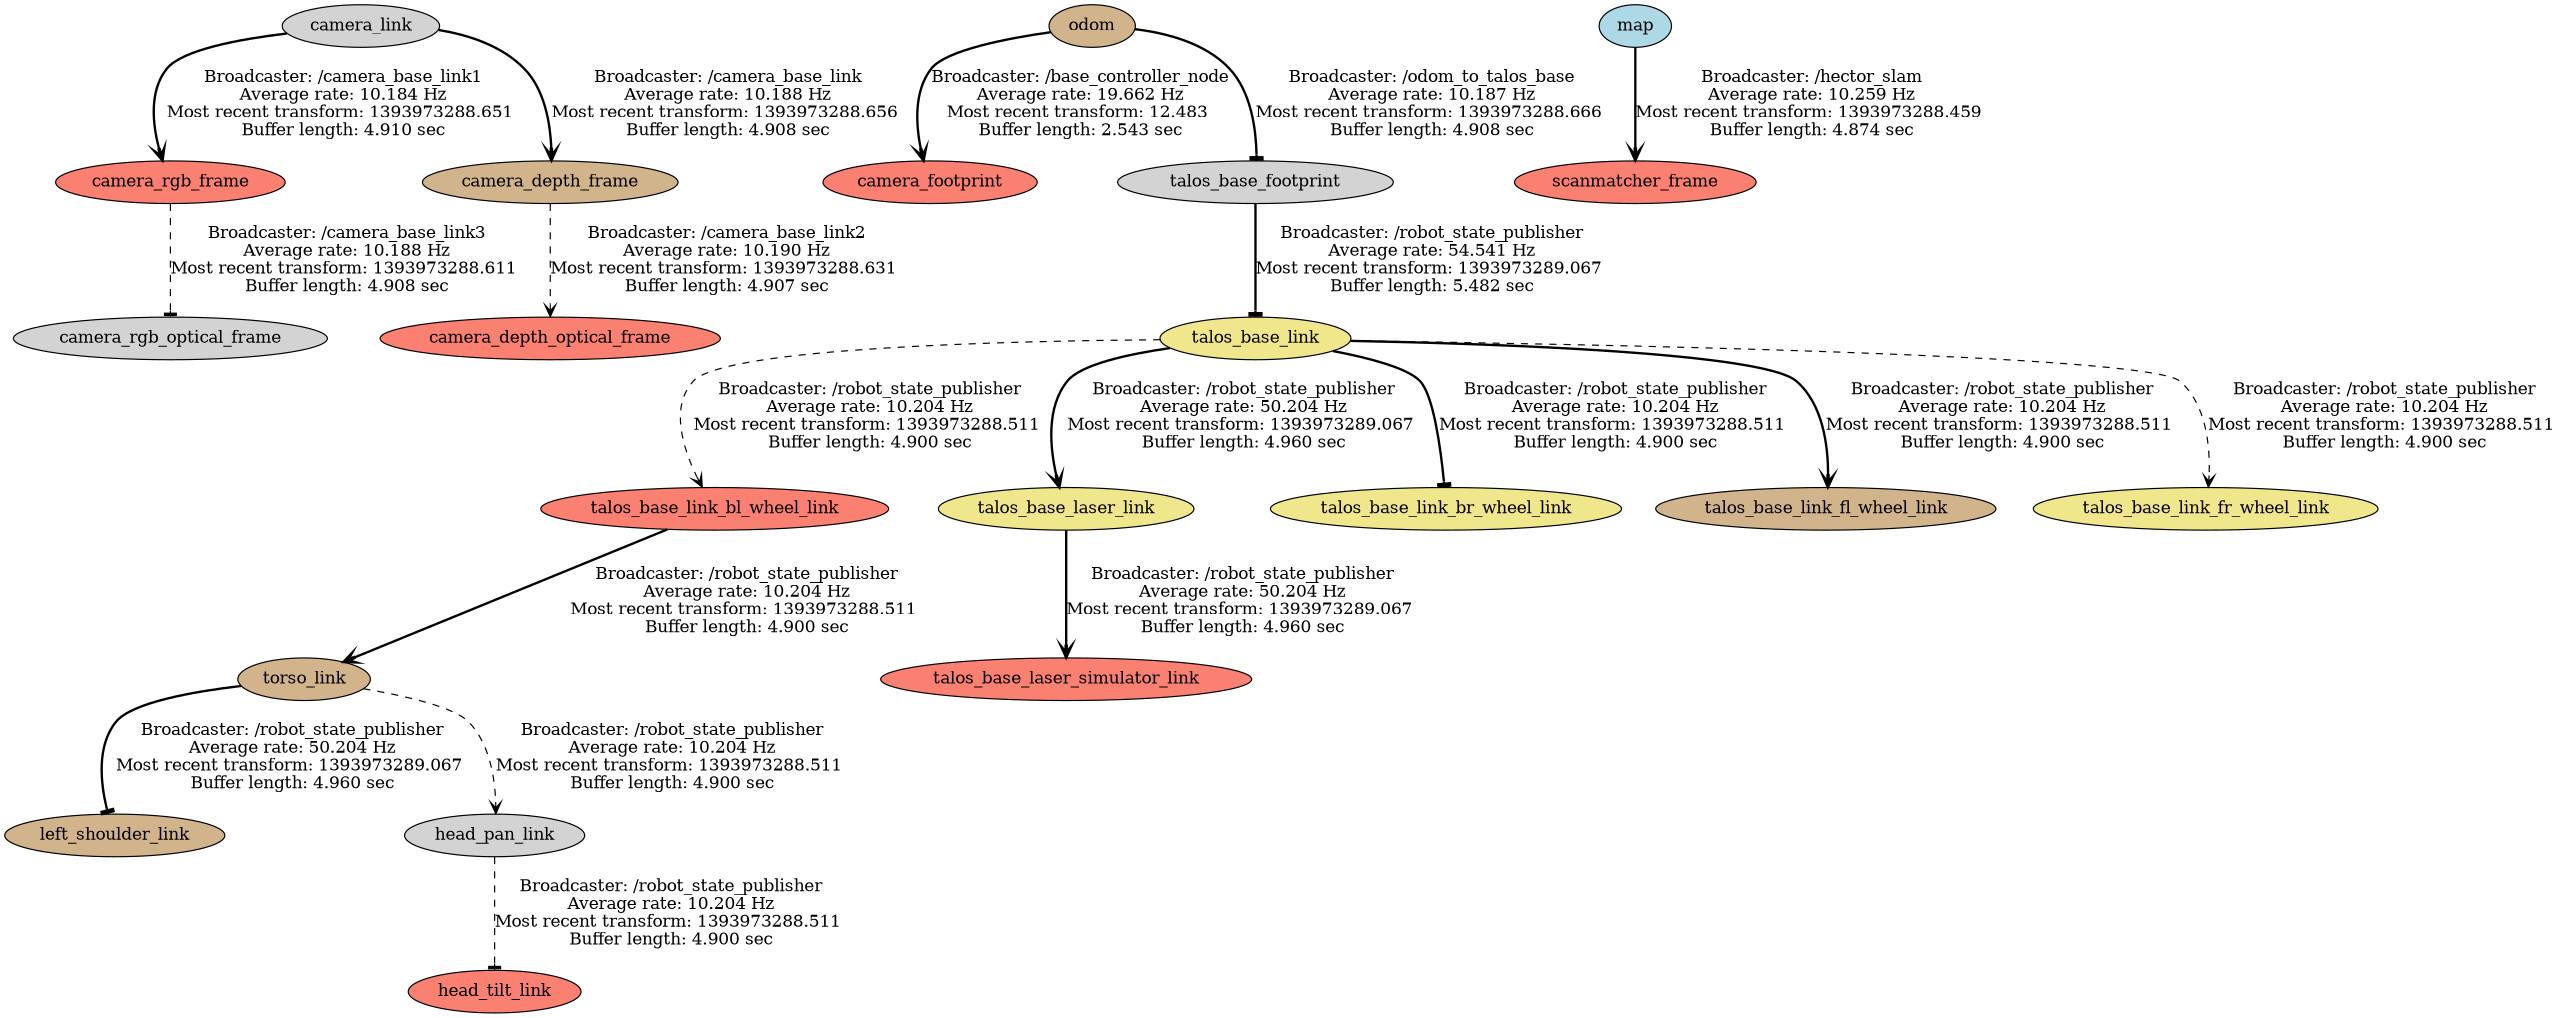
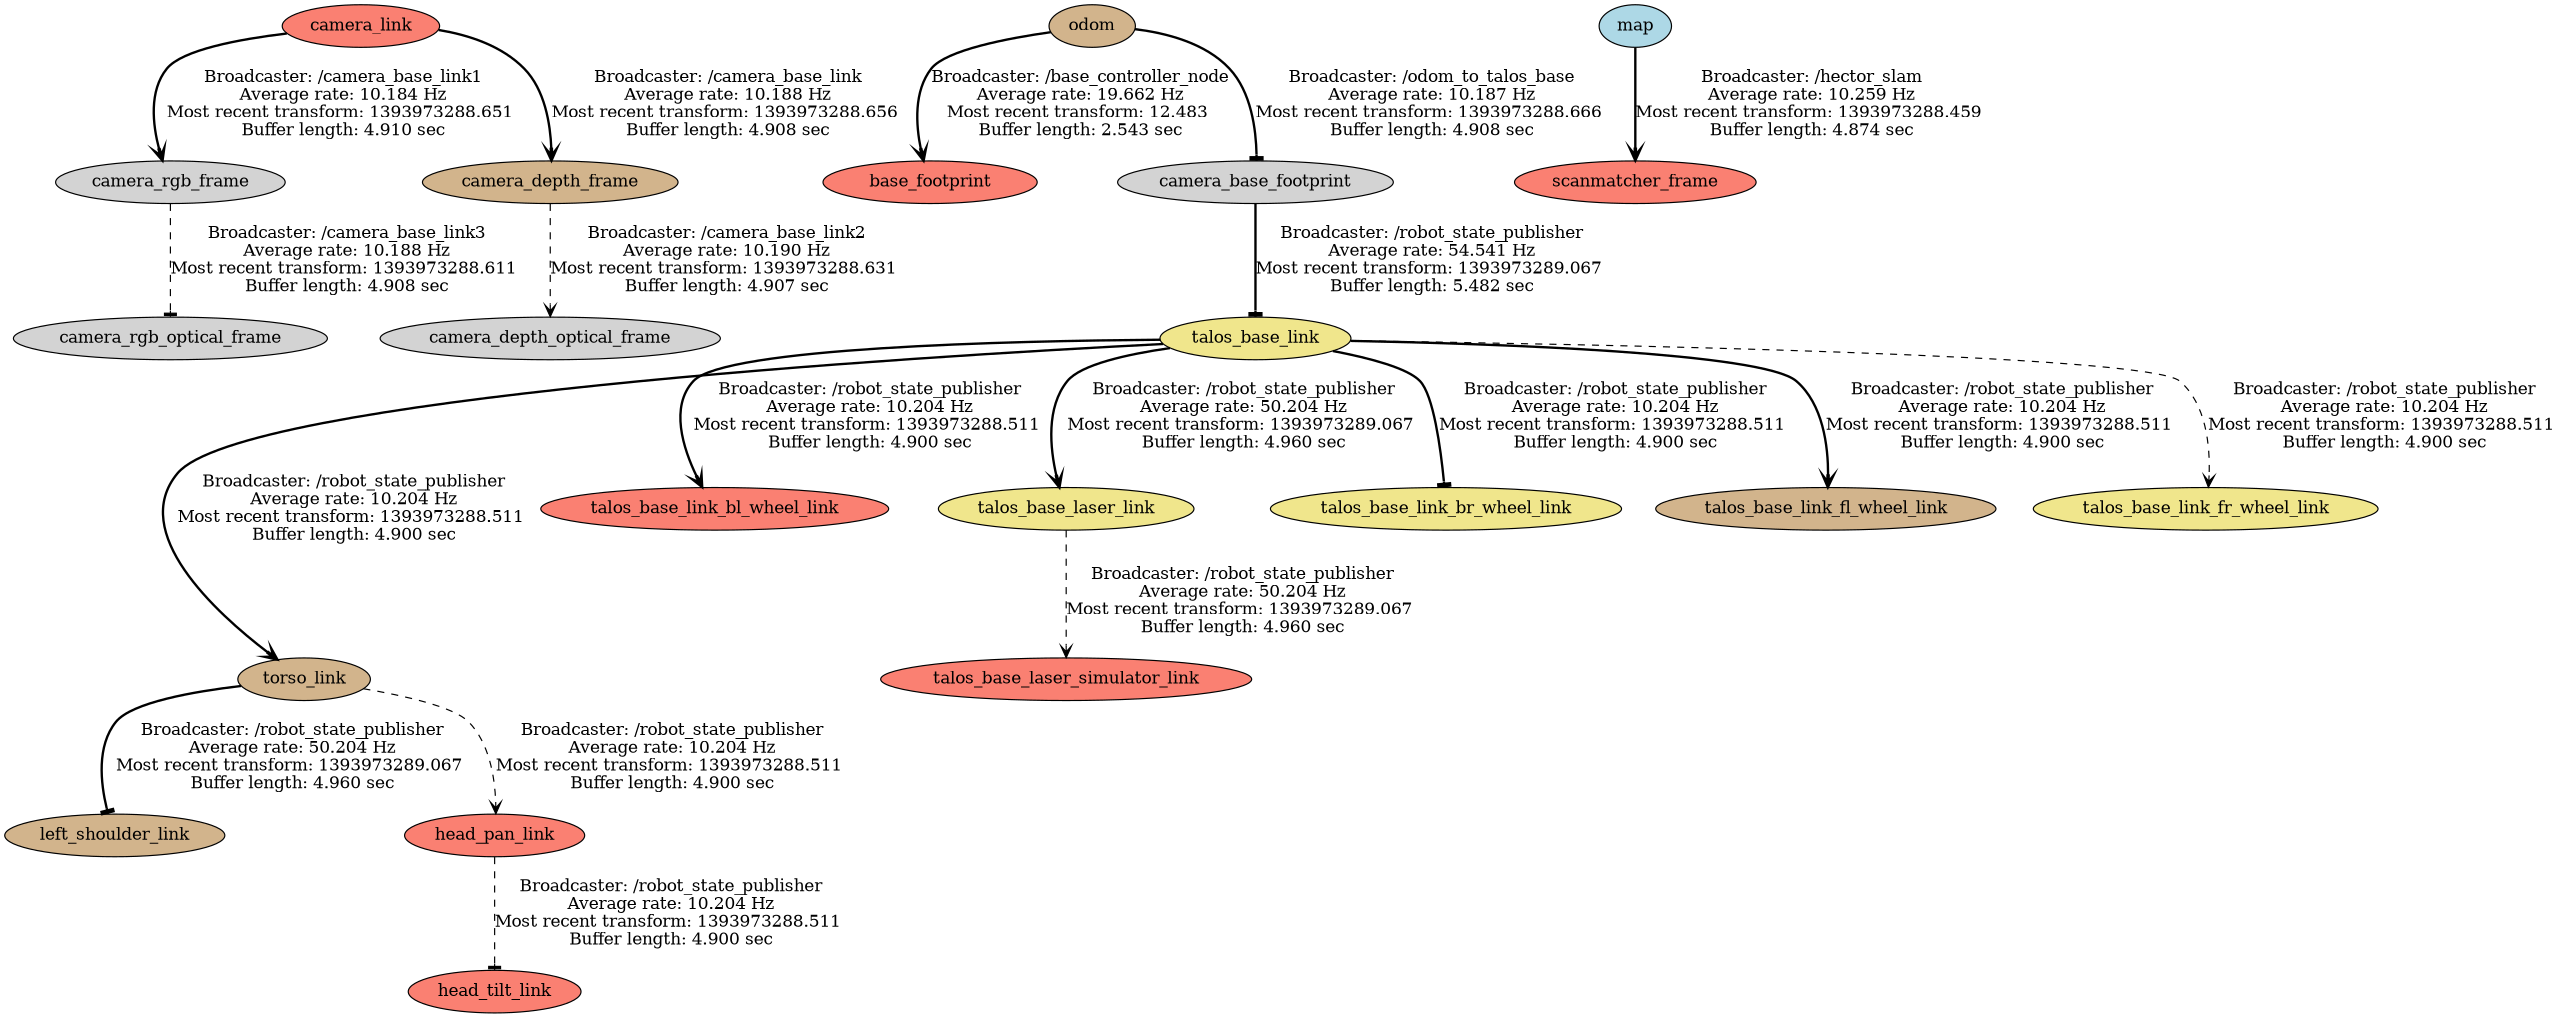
node "camera_link": fillcolor lightgrey -> salmon
node "camera_rgb_frame": fillcolor salmon -> lightgrey
node "camera_footprint": label "camera_footprint" -> "base_footprint"
node "talos_base_footprint": label "talos_base_footprint" -> "camera_base_footprint"
node "camera_depth_optical_frame": fillcolor salmon -> lightgrey
edge "talos_base_link" -> "talos_base_link_bl_wheel_link": style dashed -> bold
edge "talos_base_laser_link" -> "talos_base_laser_simulator_link": style bold -> dashed
edge "talos_base_link_bl_wheel_link" -> "torso_link": now "talos_base_link" -> "torso_link"
node "head_pan_link": fillcolor lightgrey -> salmon
